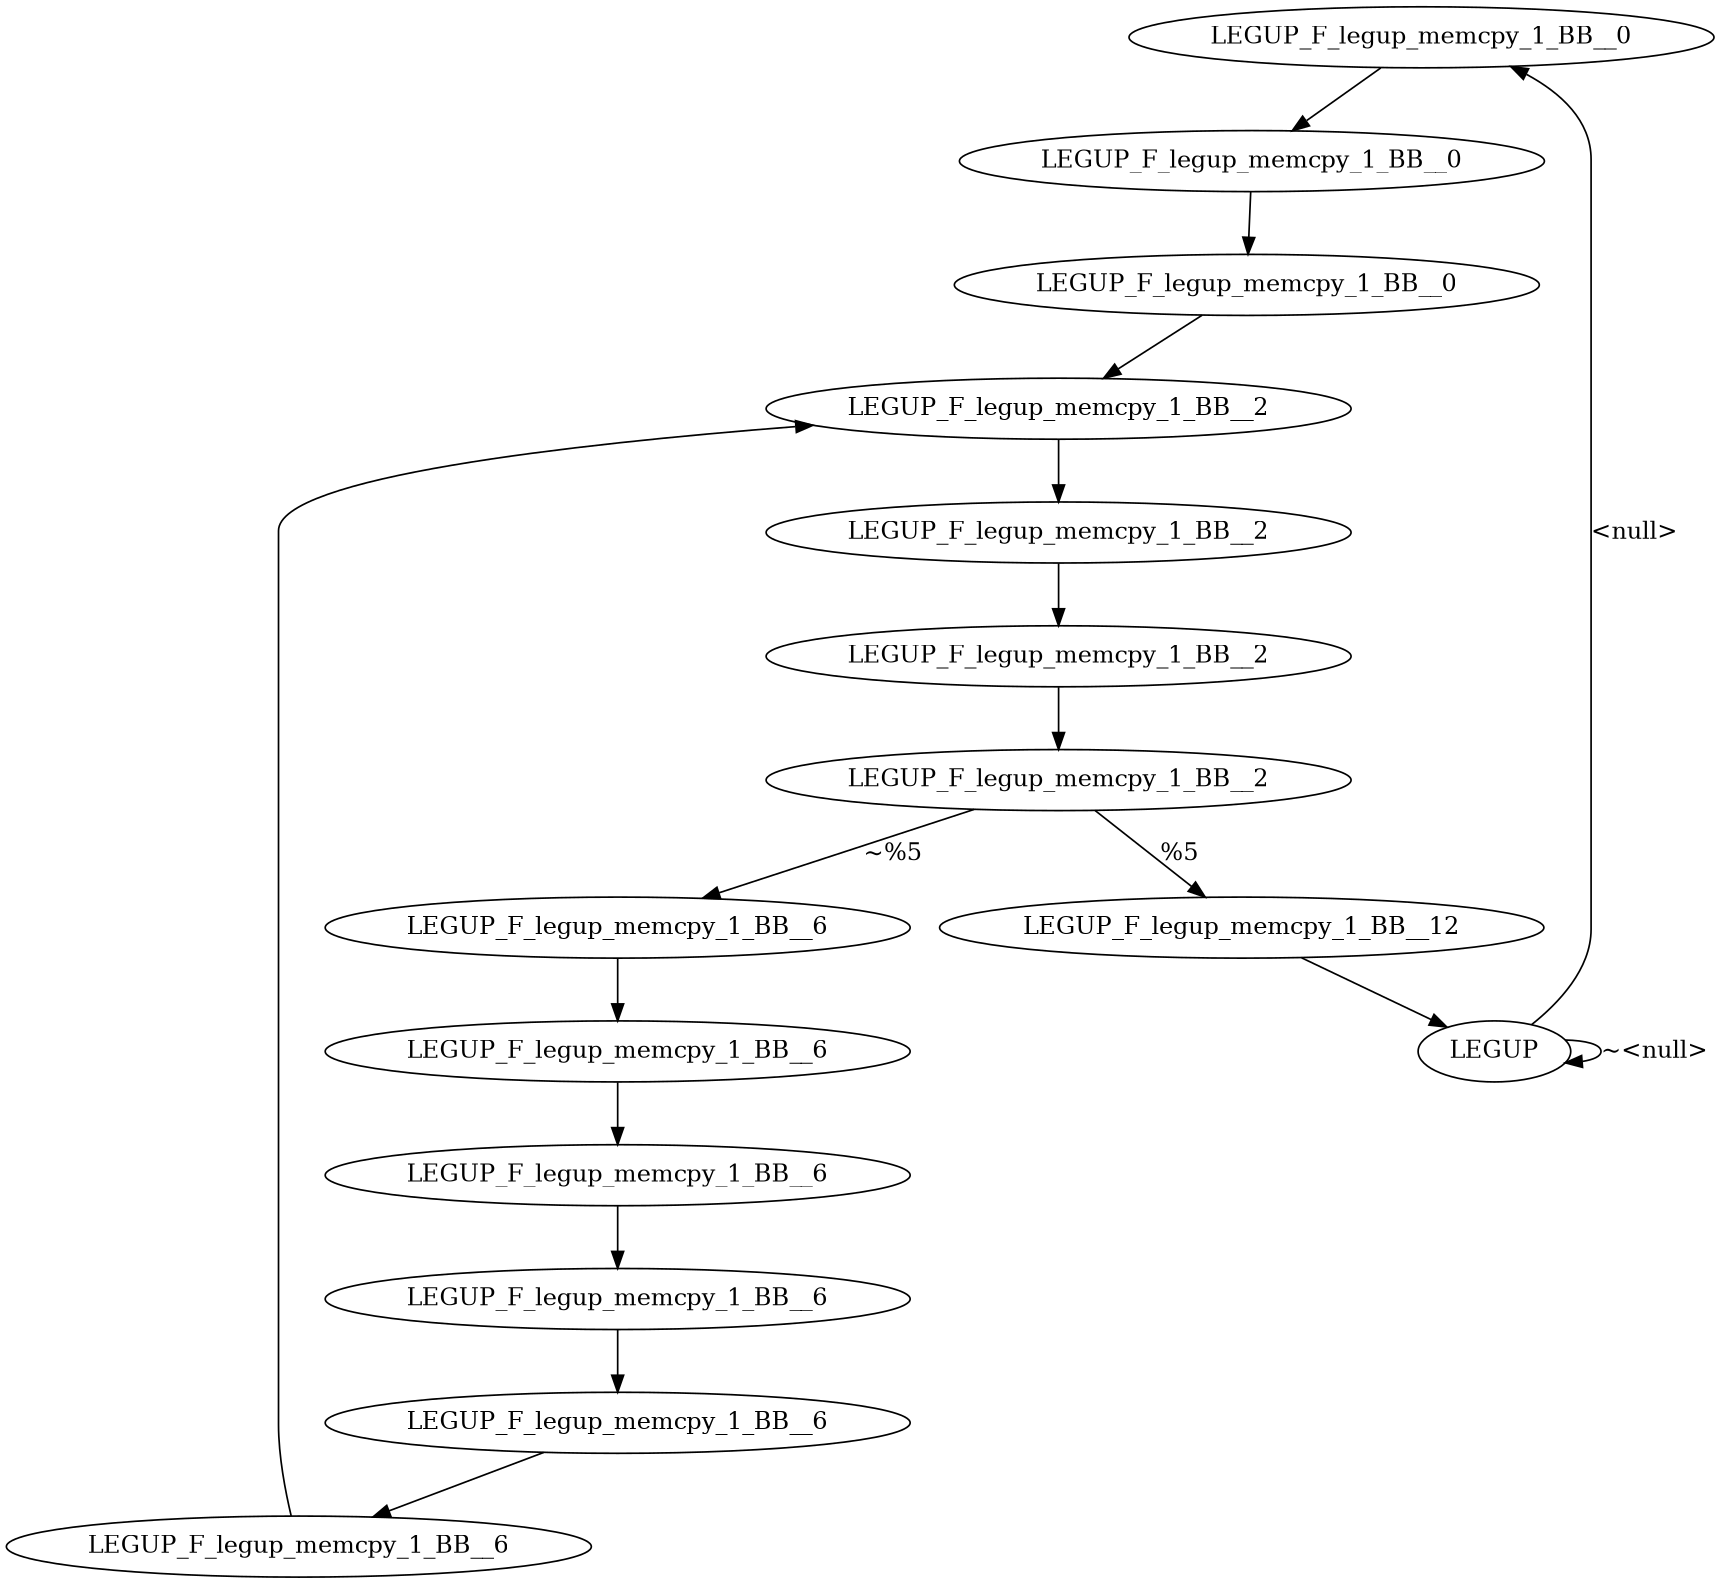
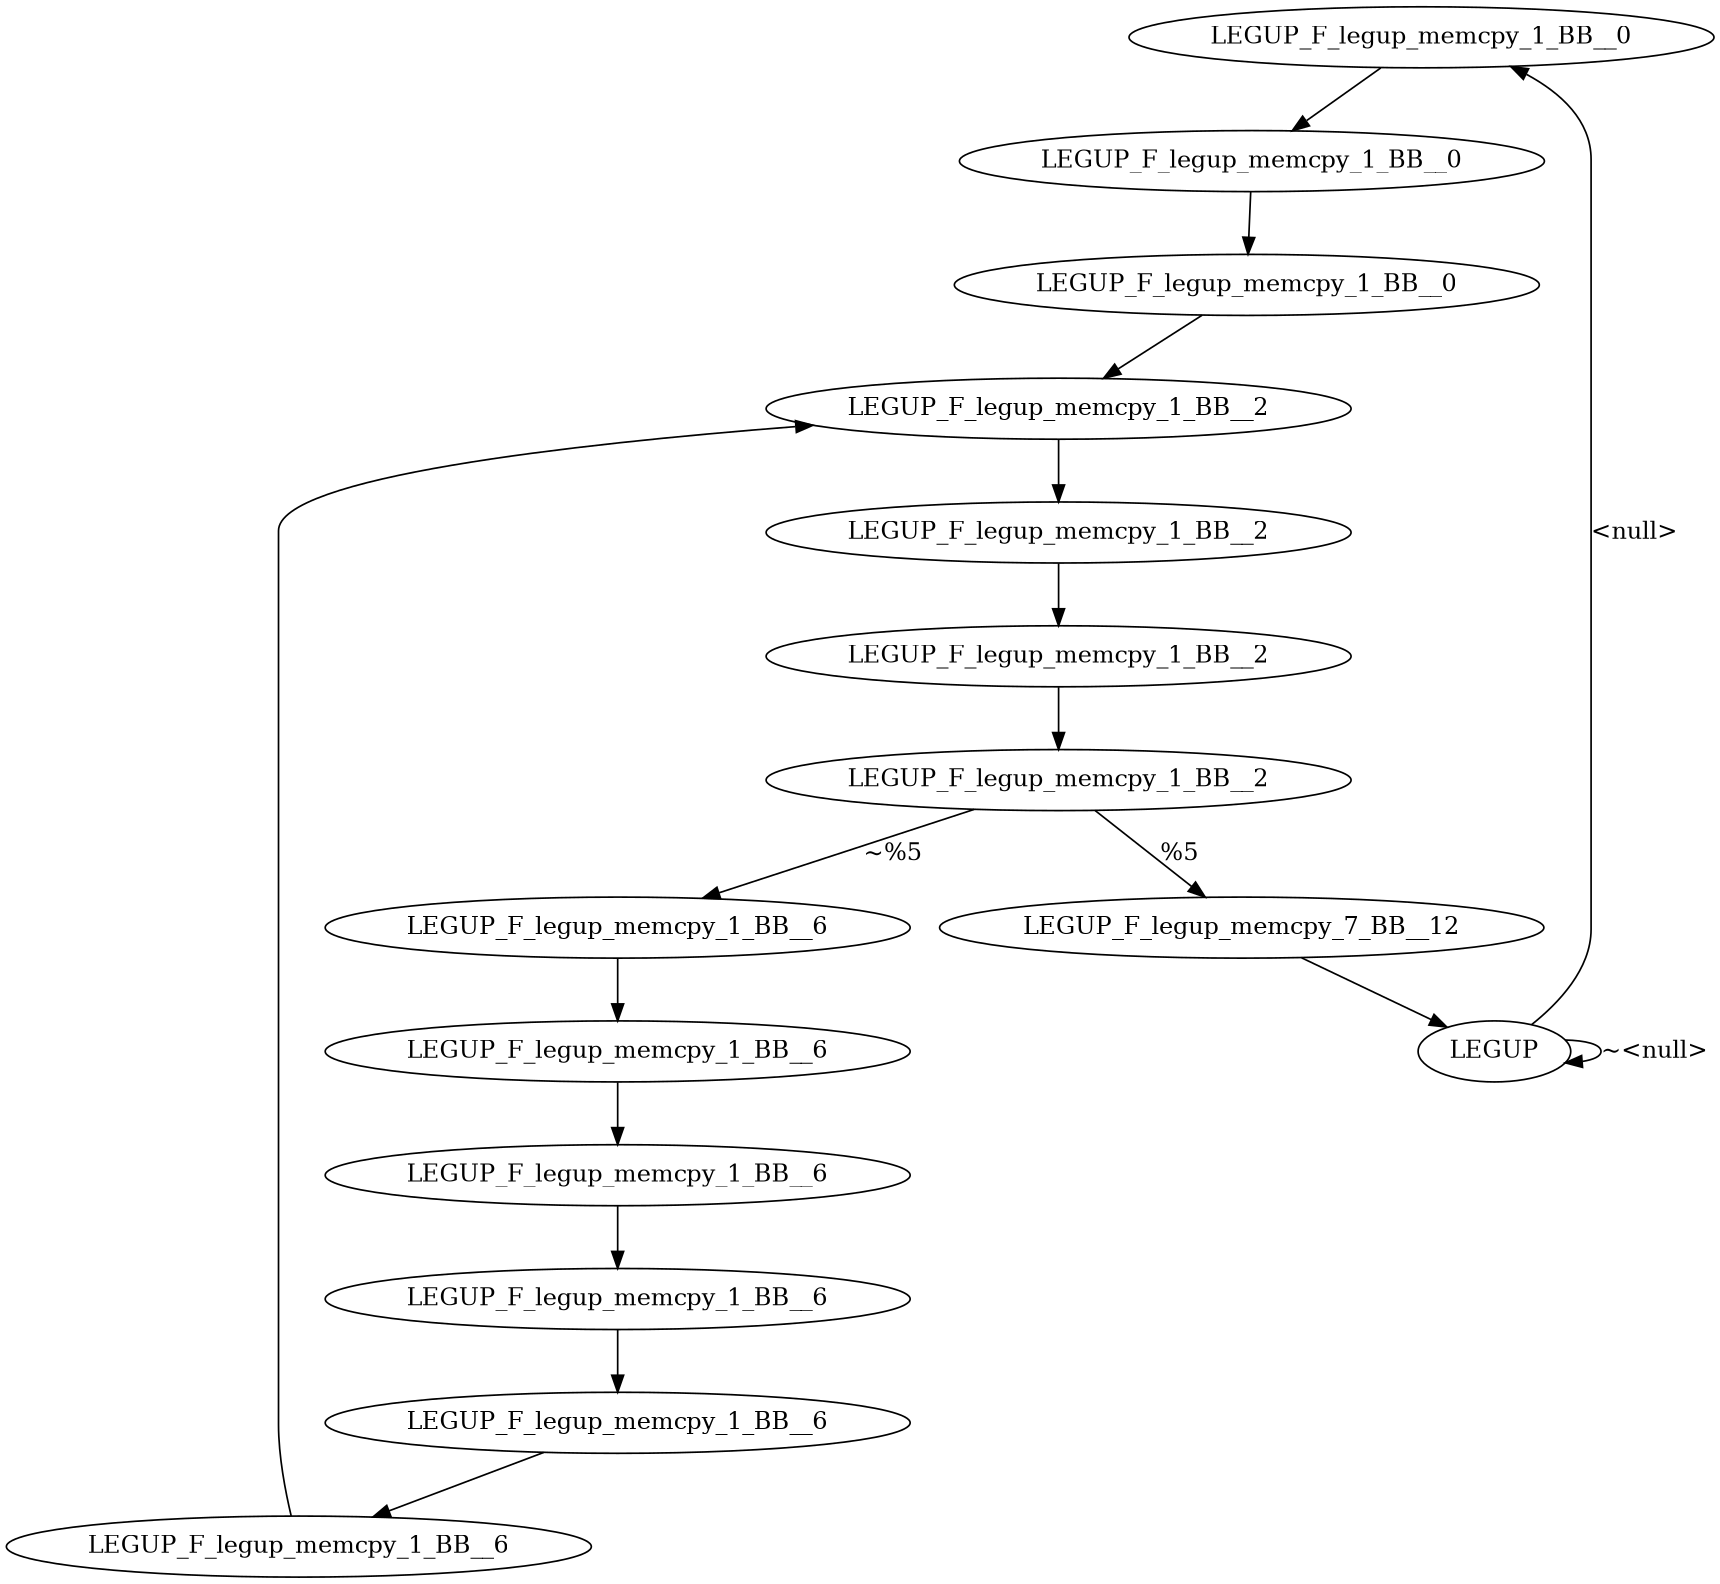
node "LEGUP_F_legup_memcpy_1_BB__12": label "LEGUP_F_legup_memcpy_1_BB__12" -> "LEGUP_F_legup_memcpy_7_BB__12"
